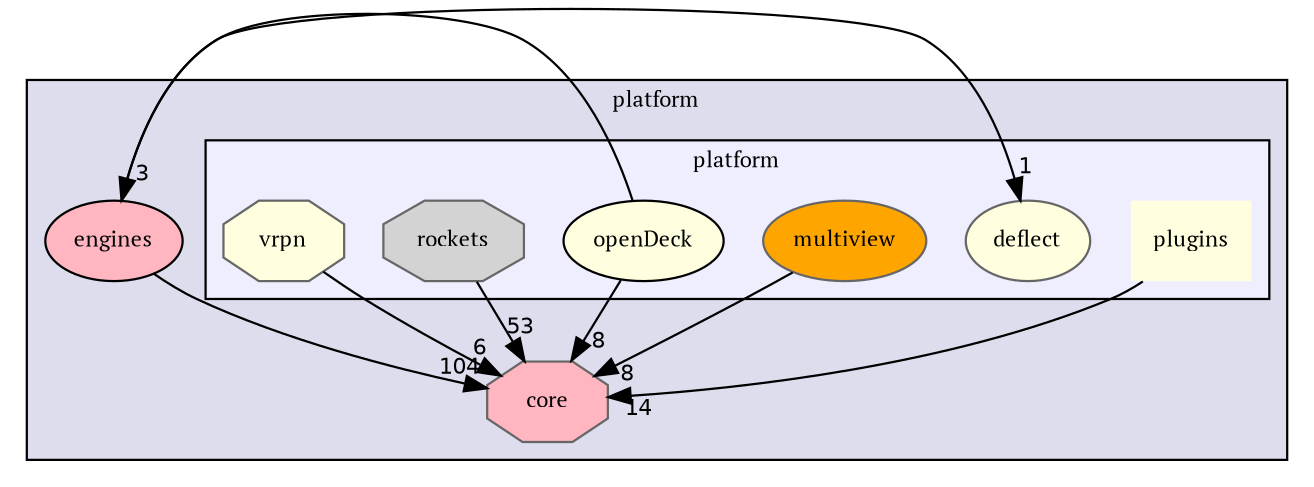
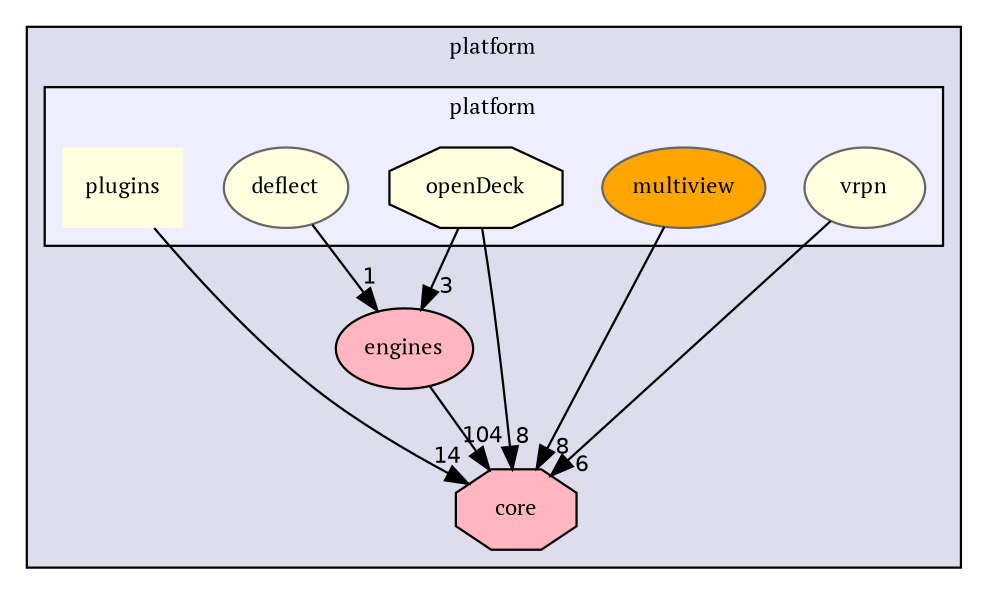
edge "engines" -> "deflect": reversed
node "vrpn": shape octagon -> ellipse
node "rockets": removed
node "openDeck": shape ellipse -> octagon
node "core": color gray40 -> black
